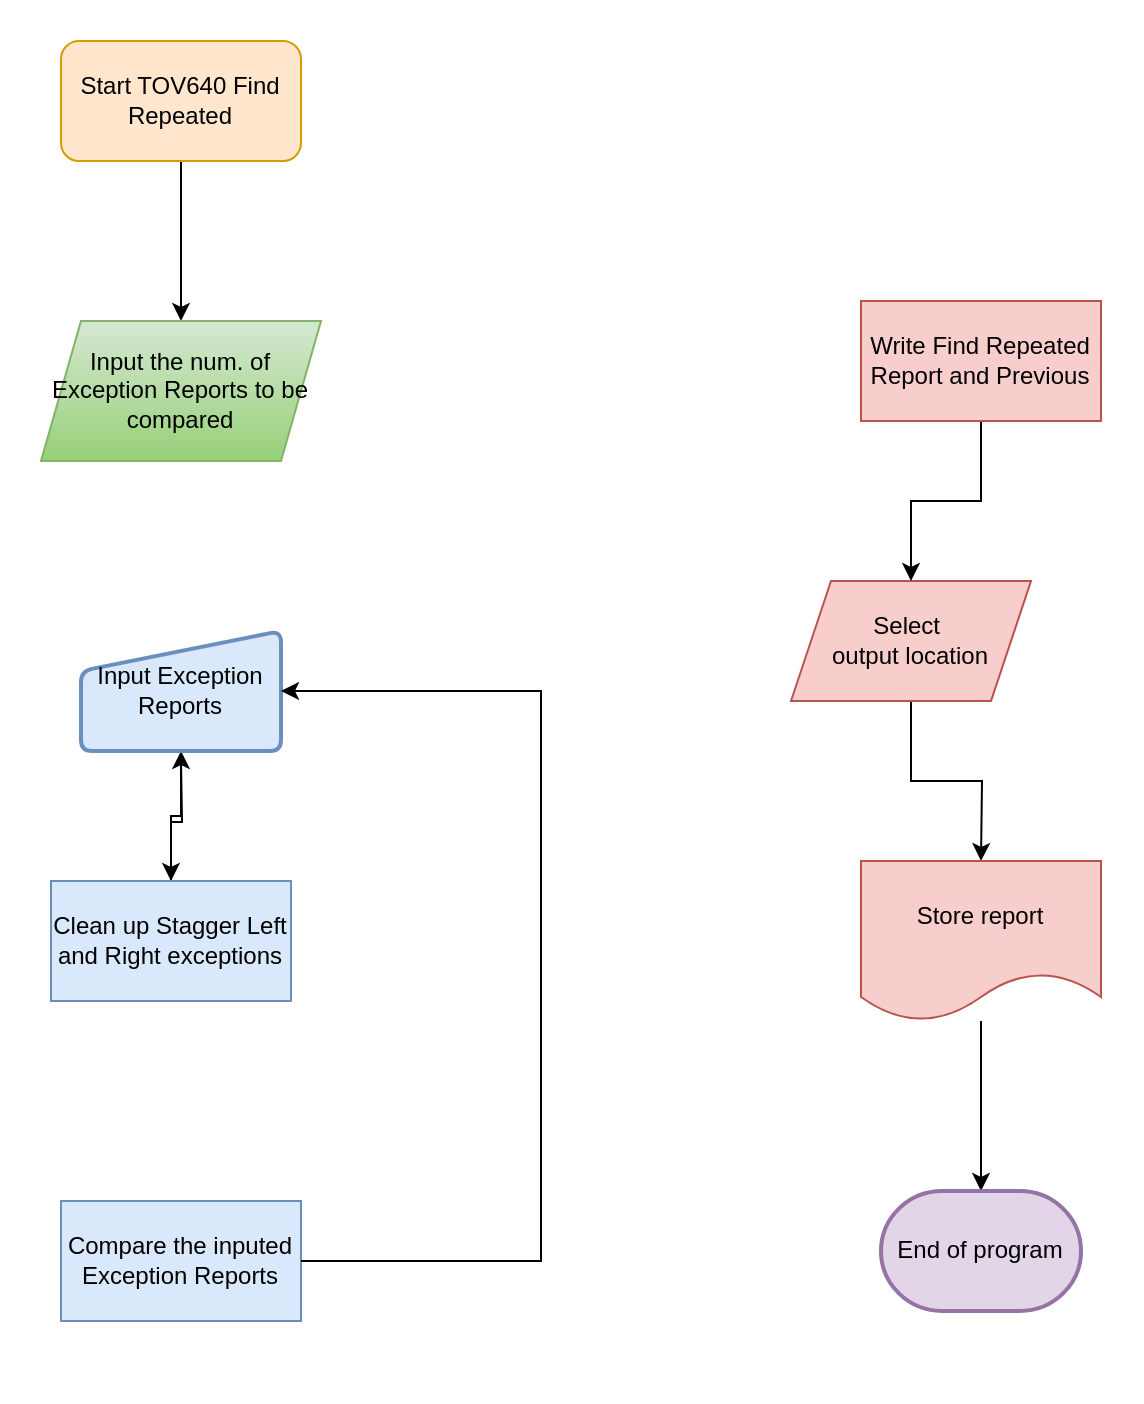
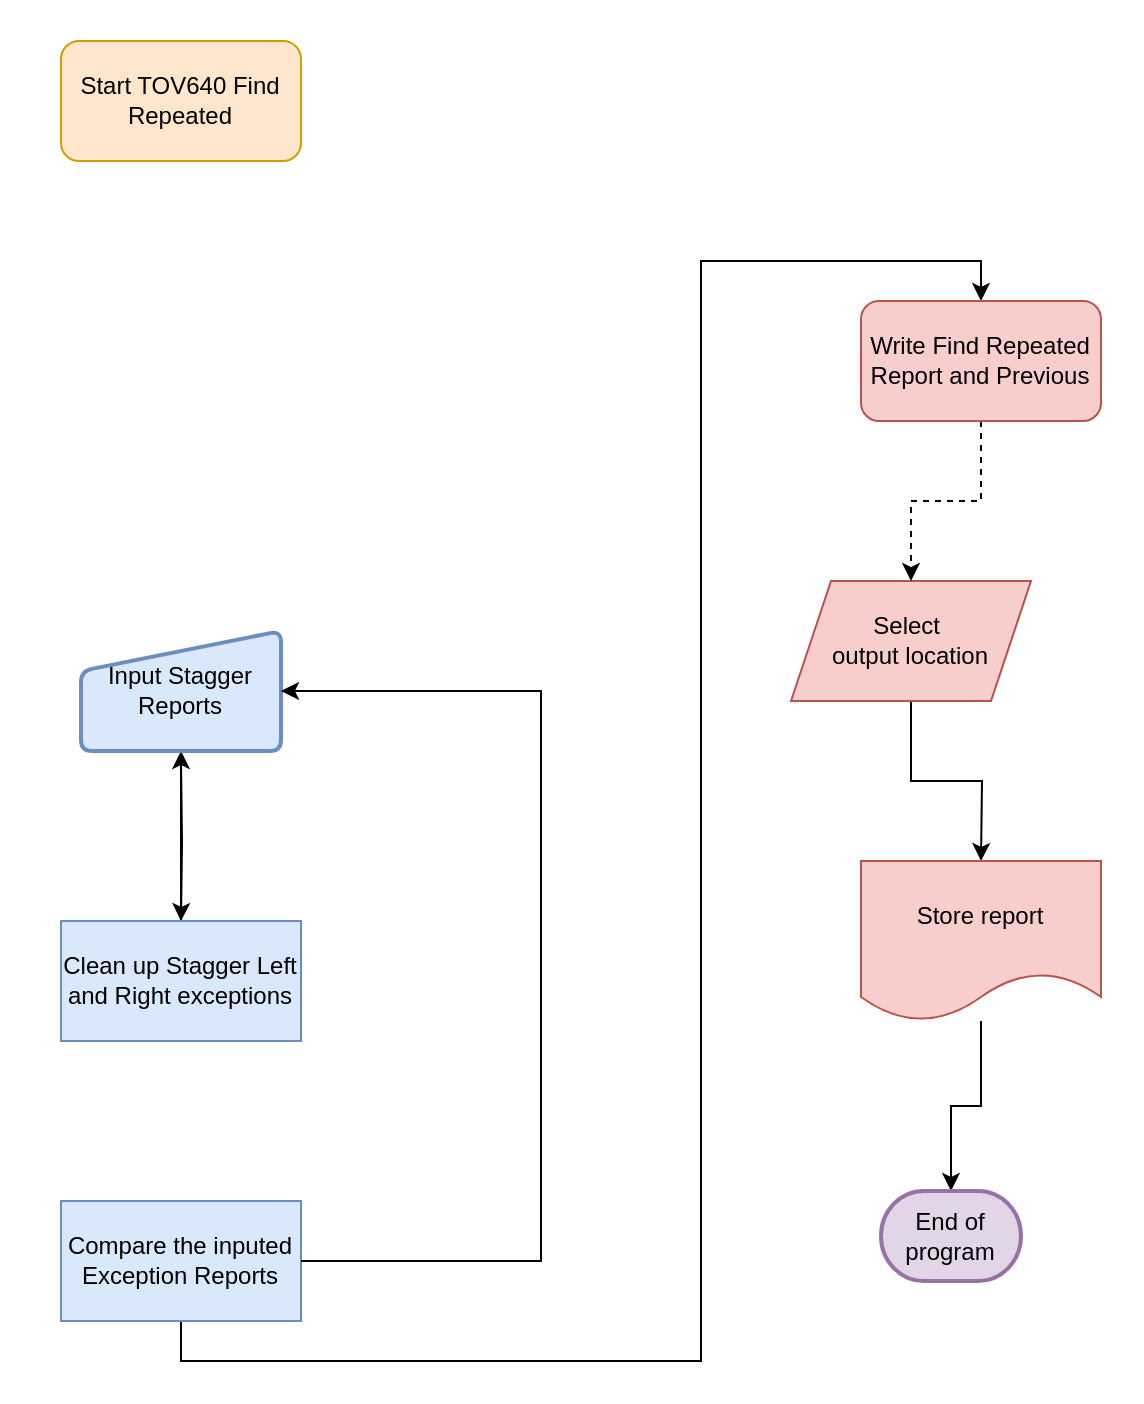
edge "Start TOV640 Find Repeated" -> "Input the num. of Exception Reports to be compared": removed
node "Write Find Repeated Report and Previous": shape rectangle -> rounded rectangle
node "Input the num. of Exception Reports to be compared": removed
edge "Write Find Repeated Report and Previous" -> "Select output location": style solid -> dashed
node "Input Exception Reports": label "Input Exception Reports" -> "Input Stagger Reports"
edge "Compare the inputed Exception Reports" -> "Write Find Repeated Report and Previous": added
node "Clean up Stagger Left and Right exceptions": moved (171, 941) -> (181, 981)
node "End of program": size 200x120 -> 140x90
